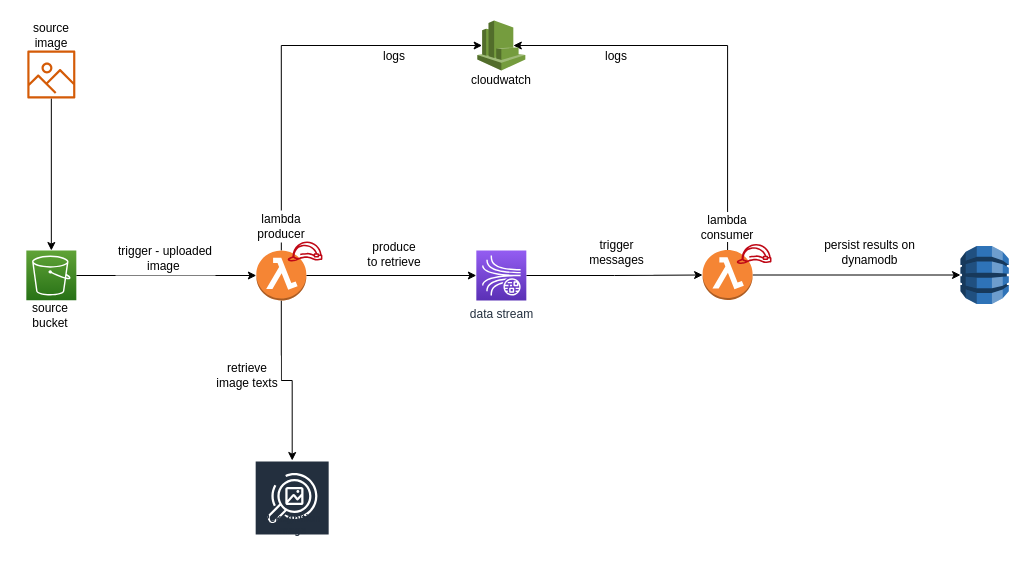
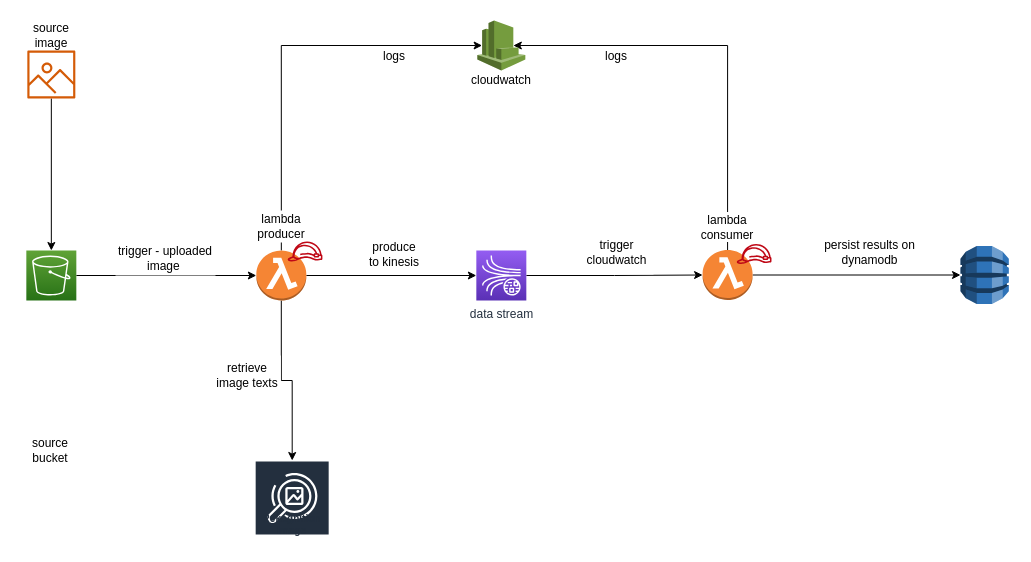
node "trigger messages": label "trigger messages" -> "trigger cloudwatch"
node "produce to retrieve": label "produce to retrieve" -> "produce to kinesis"
node "source bucket": moved (51, 316) -> (51, 451)
